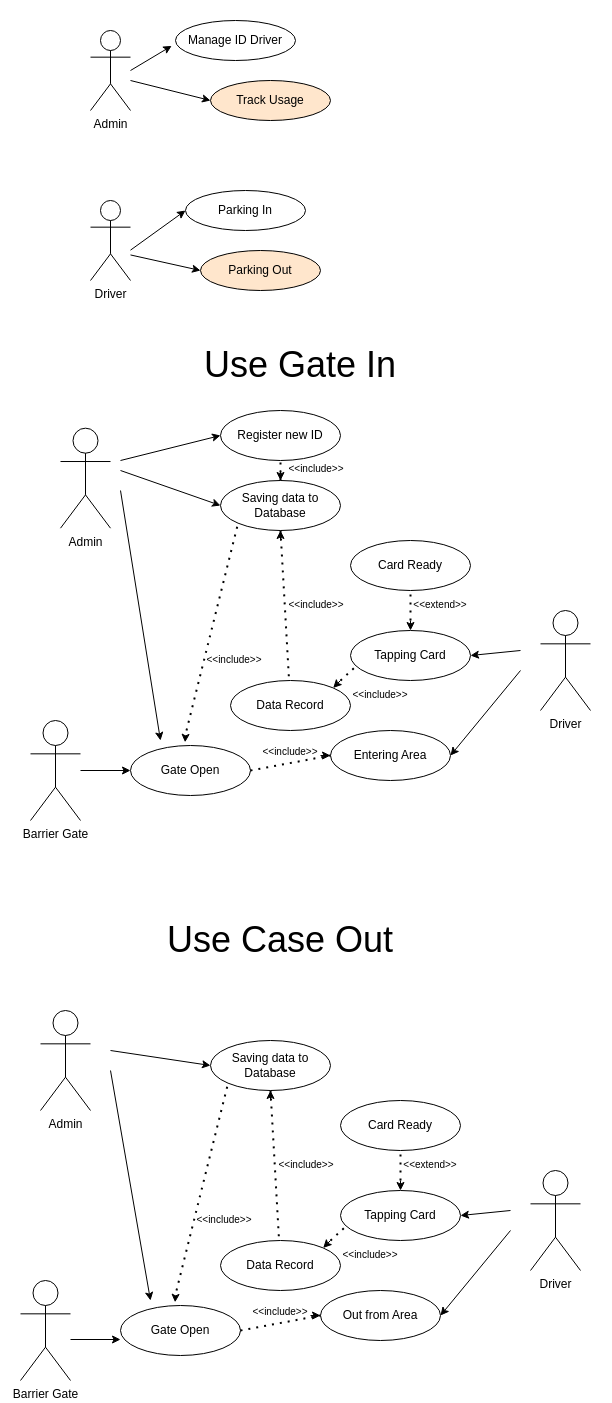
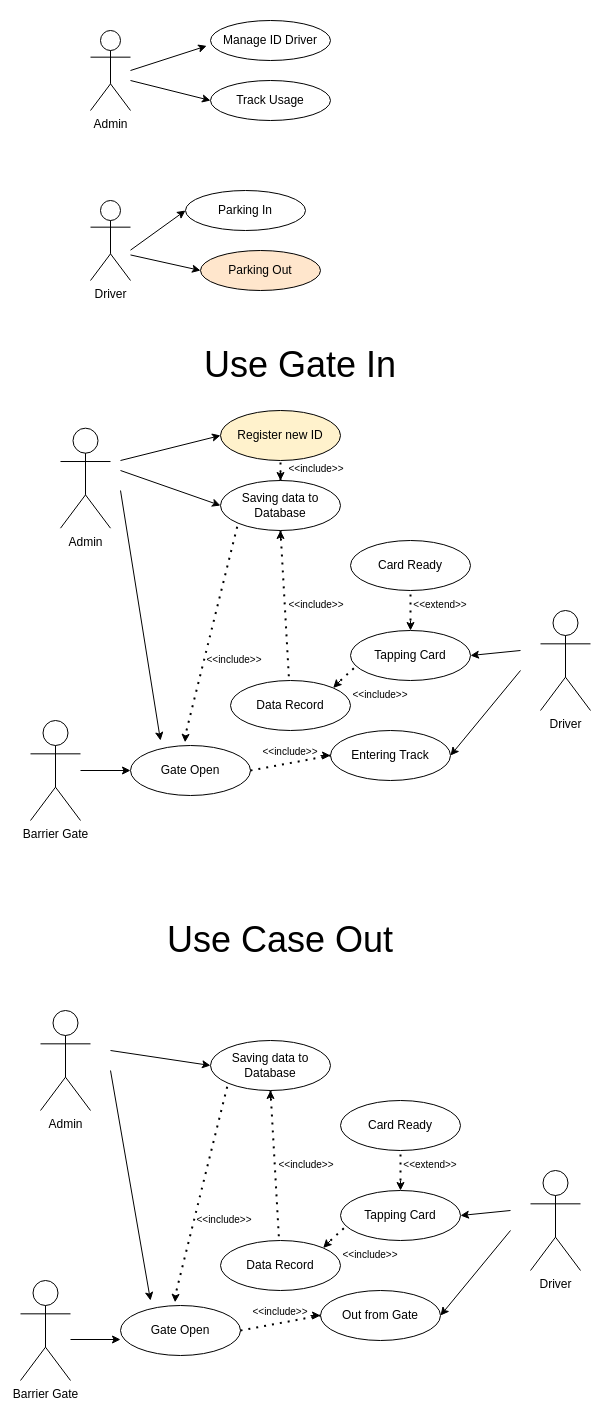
node "Manage ID Driver": moved (236, 41) -> (271, 41)
node "Track Usage": fillcolor #ffe6cc -> #ffffff
node "Register new ID": fillcolor #ffffff -> #fff2cc
node "Entering Area": label "Entering Area" -> "Entering Track"
node "Out from Area": label "Out from Area" -> "Out from Gate"
